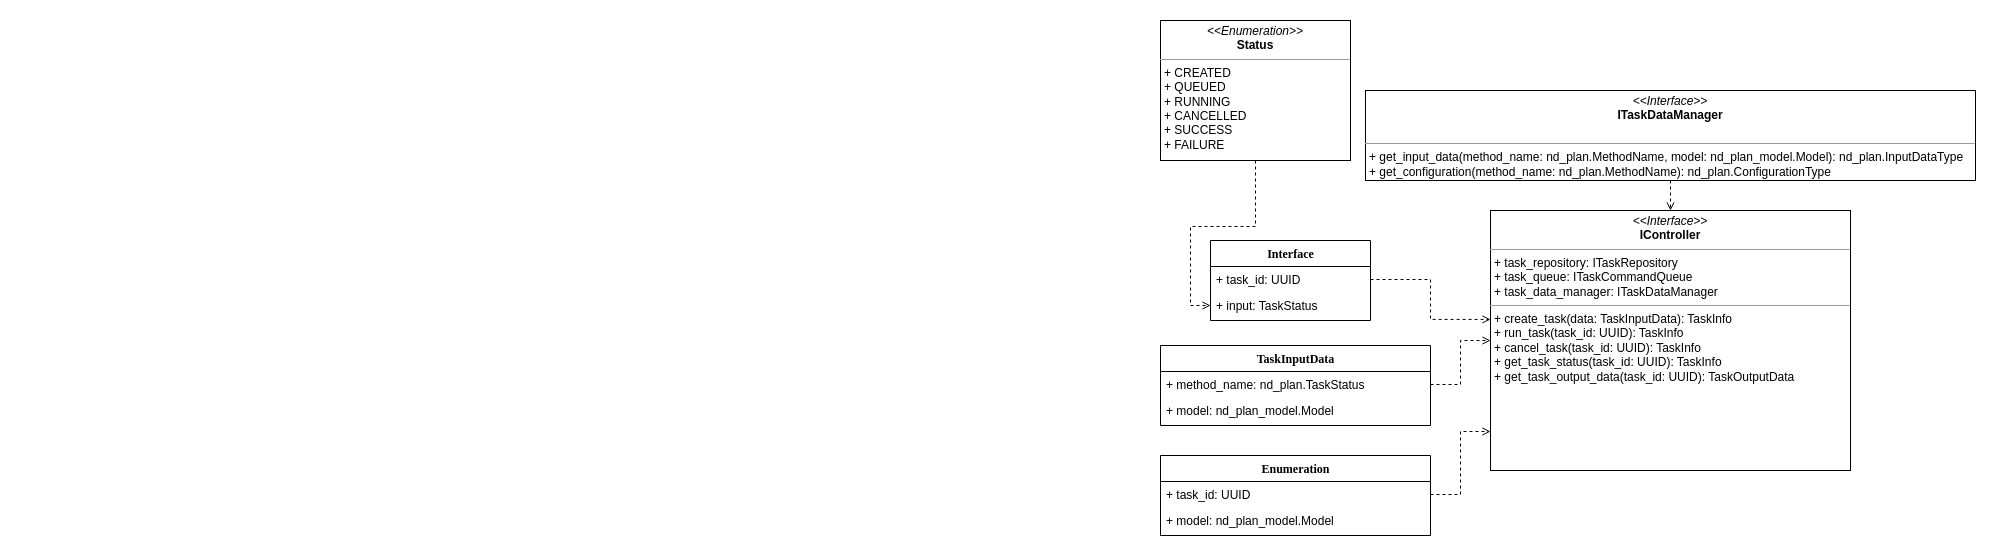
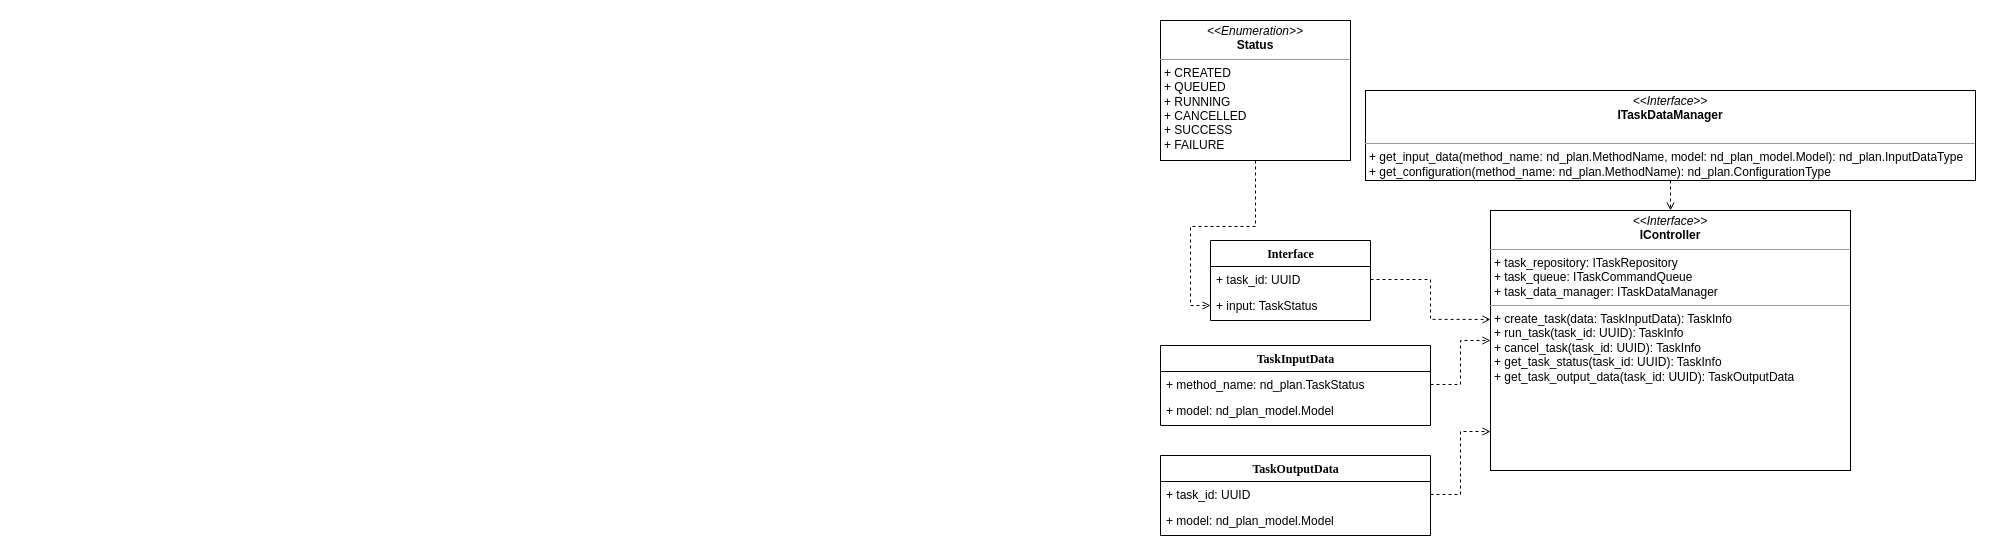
node "Enumeration": label "Enumeration" -> "TaskOutputData"
